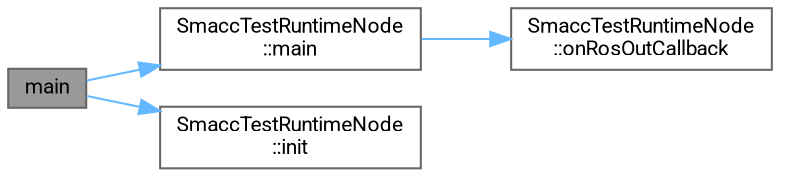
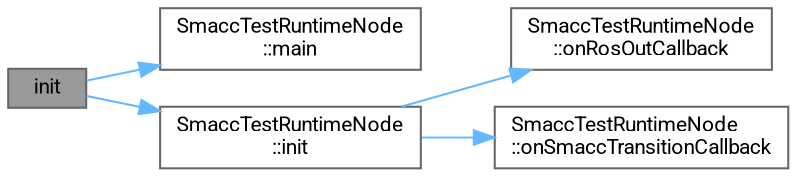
edge "SmaccTestRuntimeNode ::main" -> "SmaccTestRuntimeNode ::onRosOutCallback": now "SmaccTestRuntimeNode ::init" -> "SmaccTestRuntimeNode ::onRosOutCallback"
node "main": label "main" -> "init"
node "SmaccTestRuntimeNode ::onSmaccTransitionCallback": added
